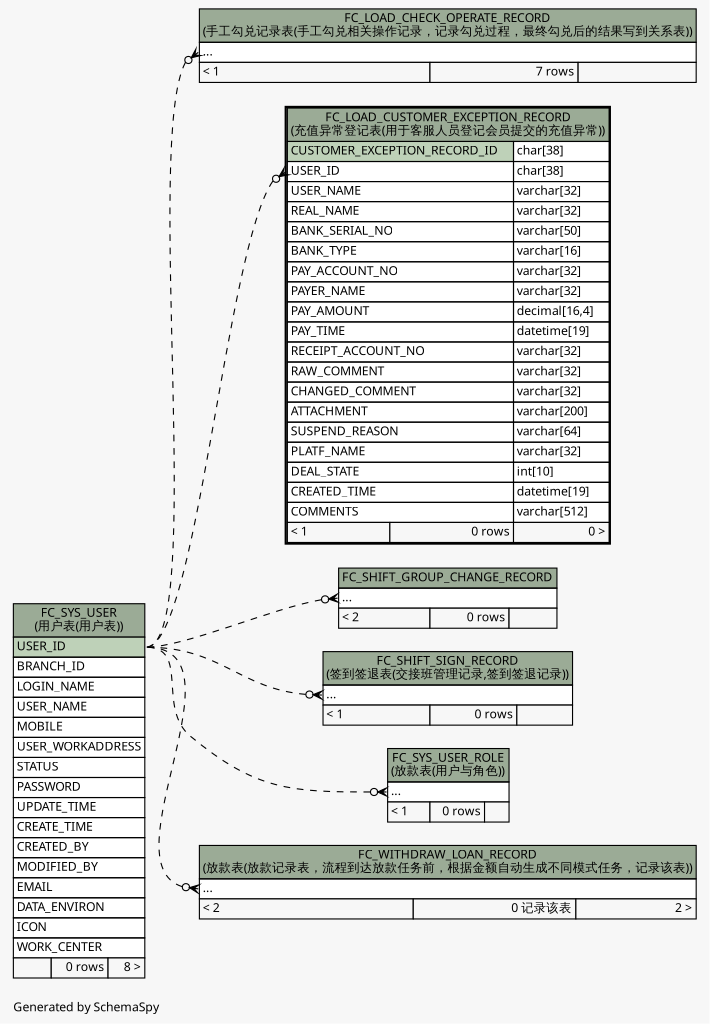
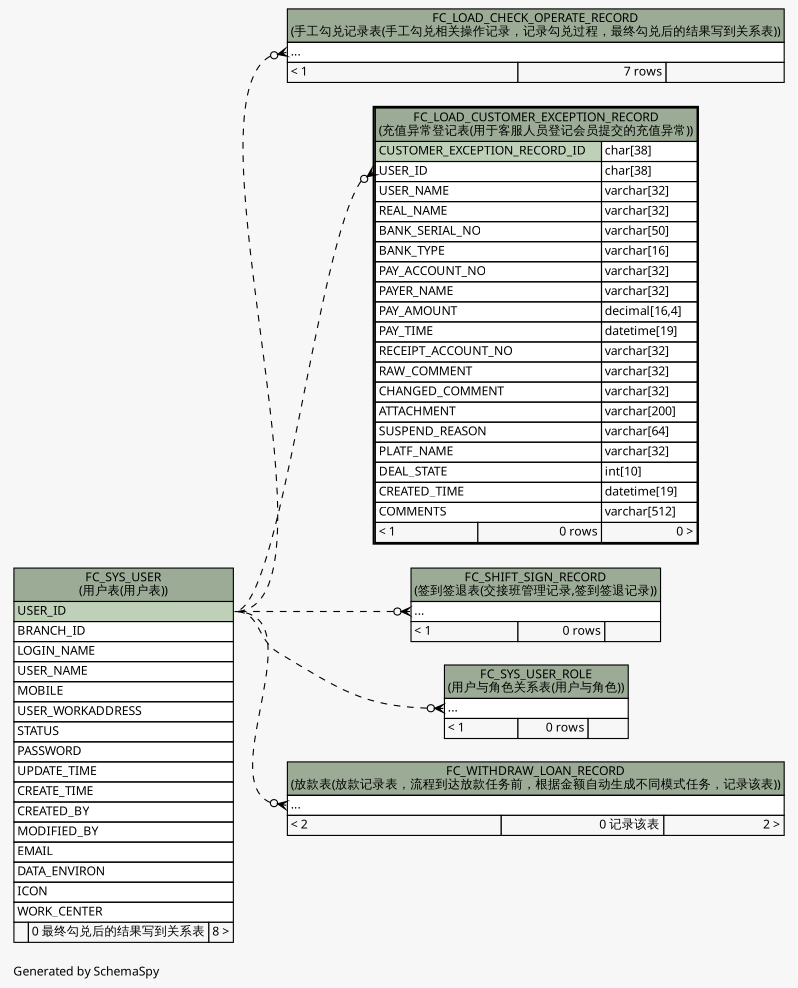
node "FC_SHIFT_GROUP_CHANGE_RECORD": removed
node "FC_SYS_USER_ROLE": text "(放款表(用户与角色))" -> "(用户与角色关系表(用户与角色))"
node "FC_SYS_USER": text "0 rows" -> "0 最终勾兑后的结果写到关系表"
